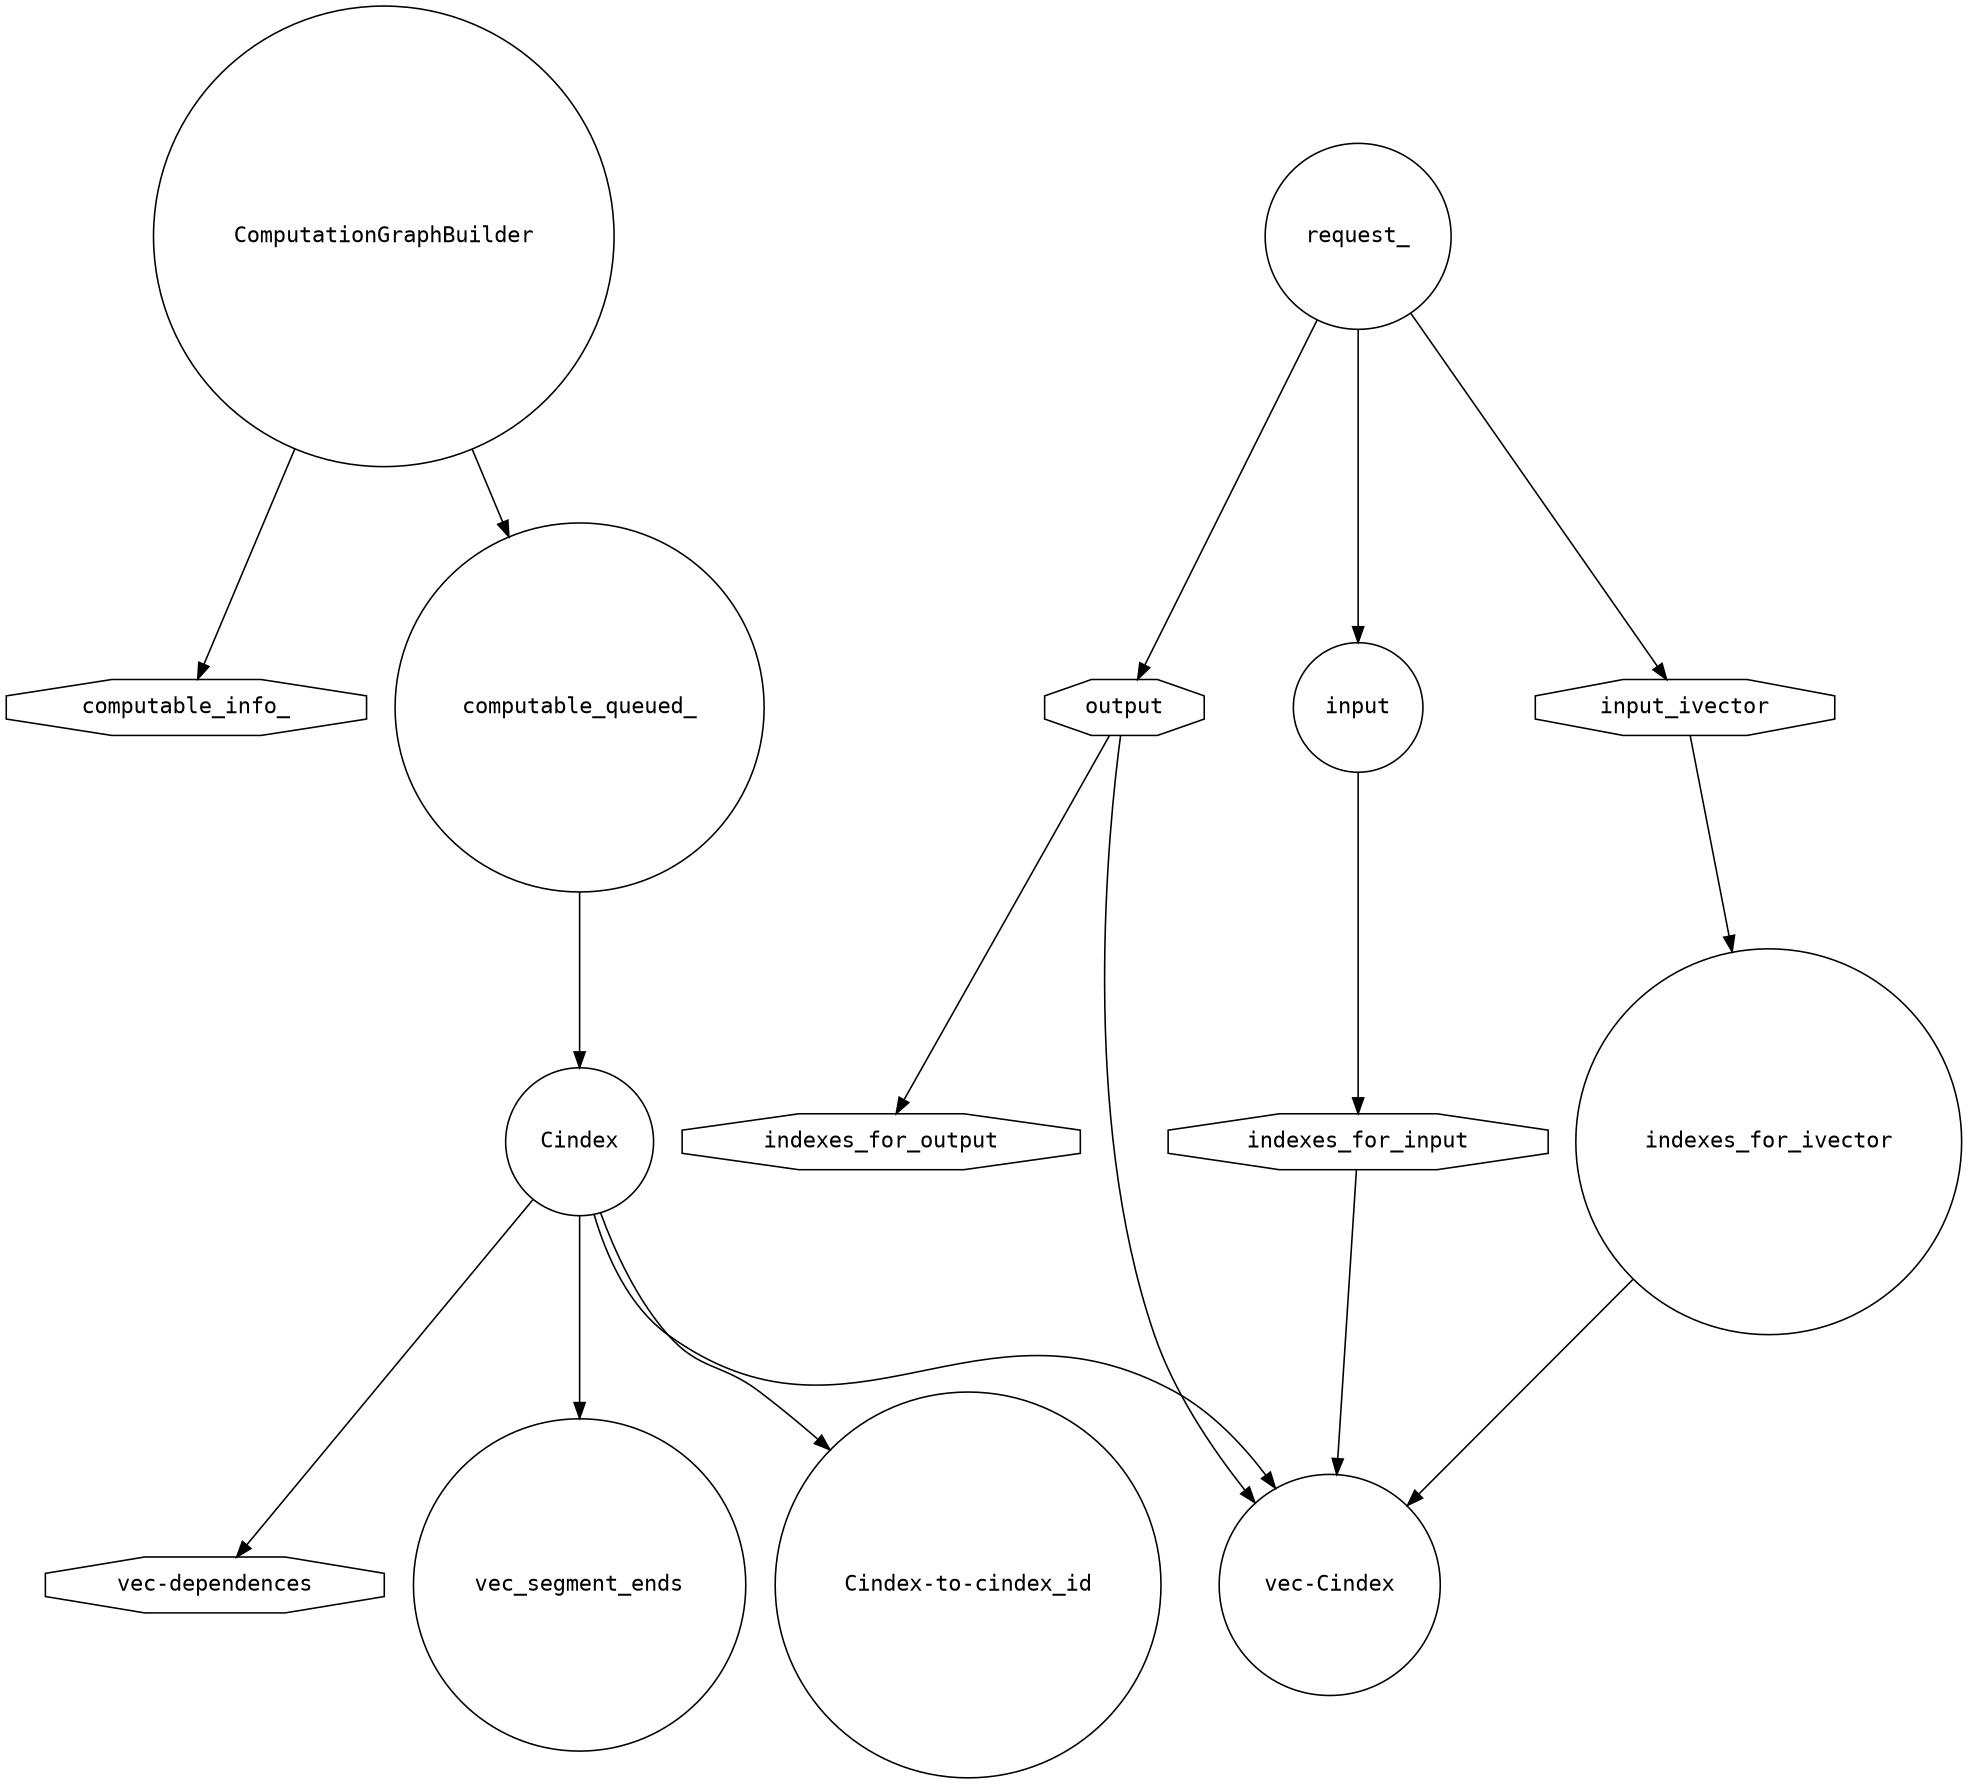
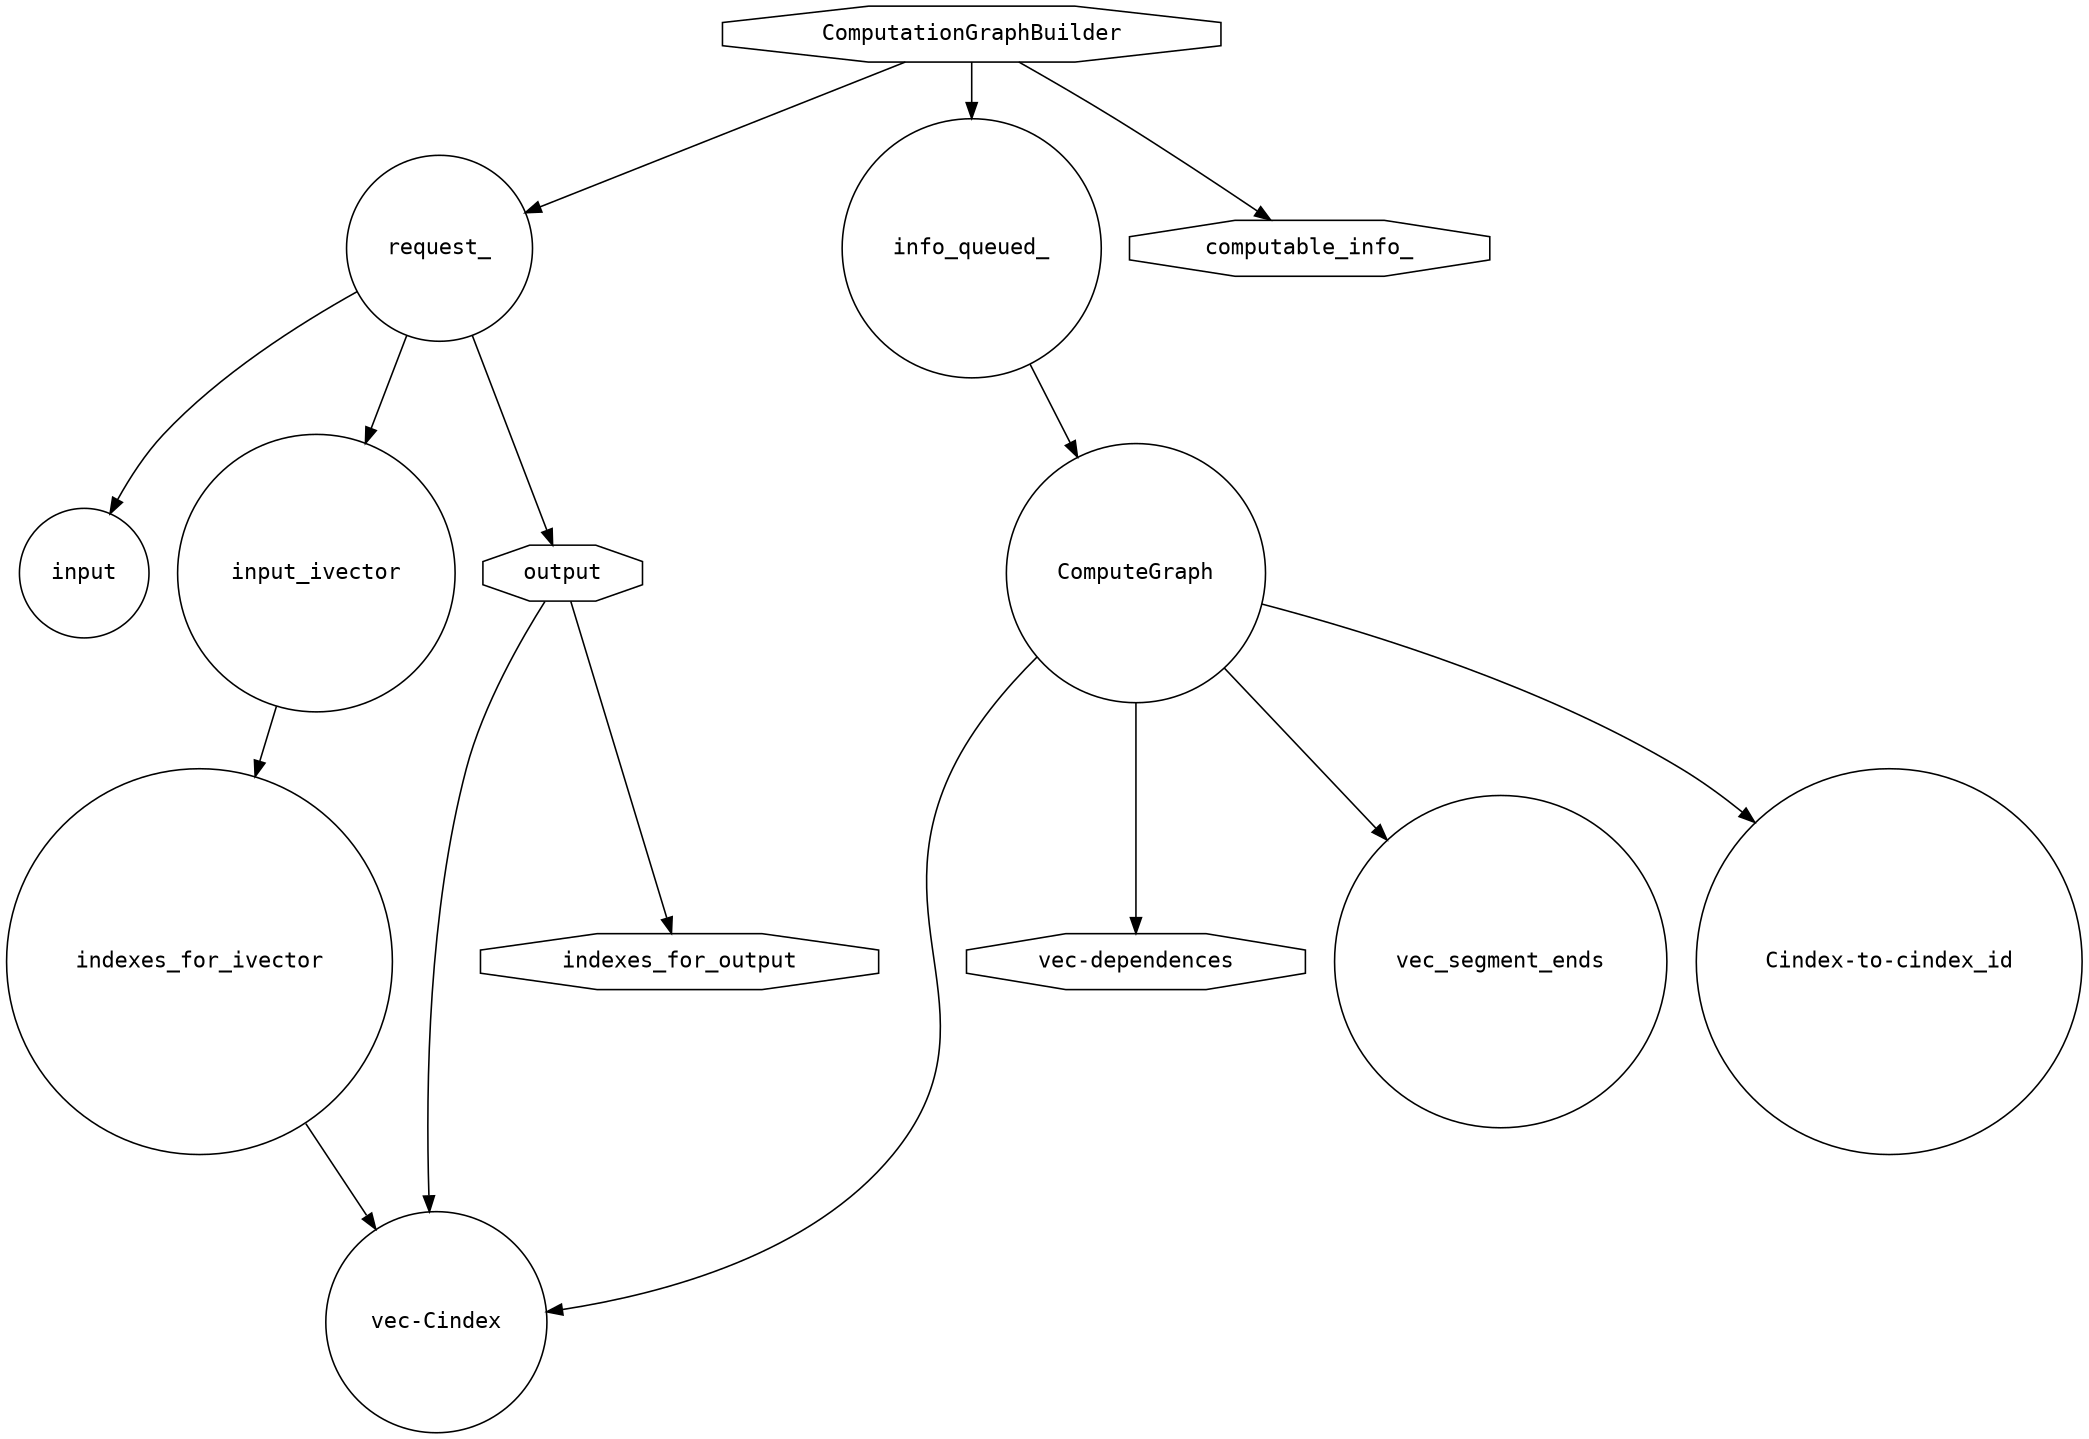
edge "ComputationGraphBuilder" -> "request_": added
node "ComputationGraphBuilder": shape circle -> octagon
node "computable_queued_": label "computable_queued_" -> "info_queued_"
node "input_ivector": shape octagon -> circle
node "Cindex": label "Cindex" -> "ComputeGraph"
node "indexes_for_input": removed
